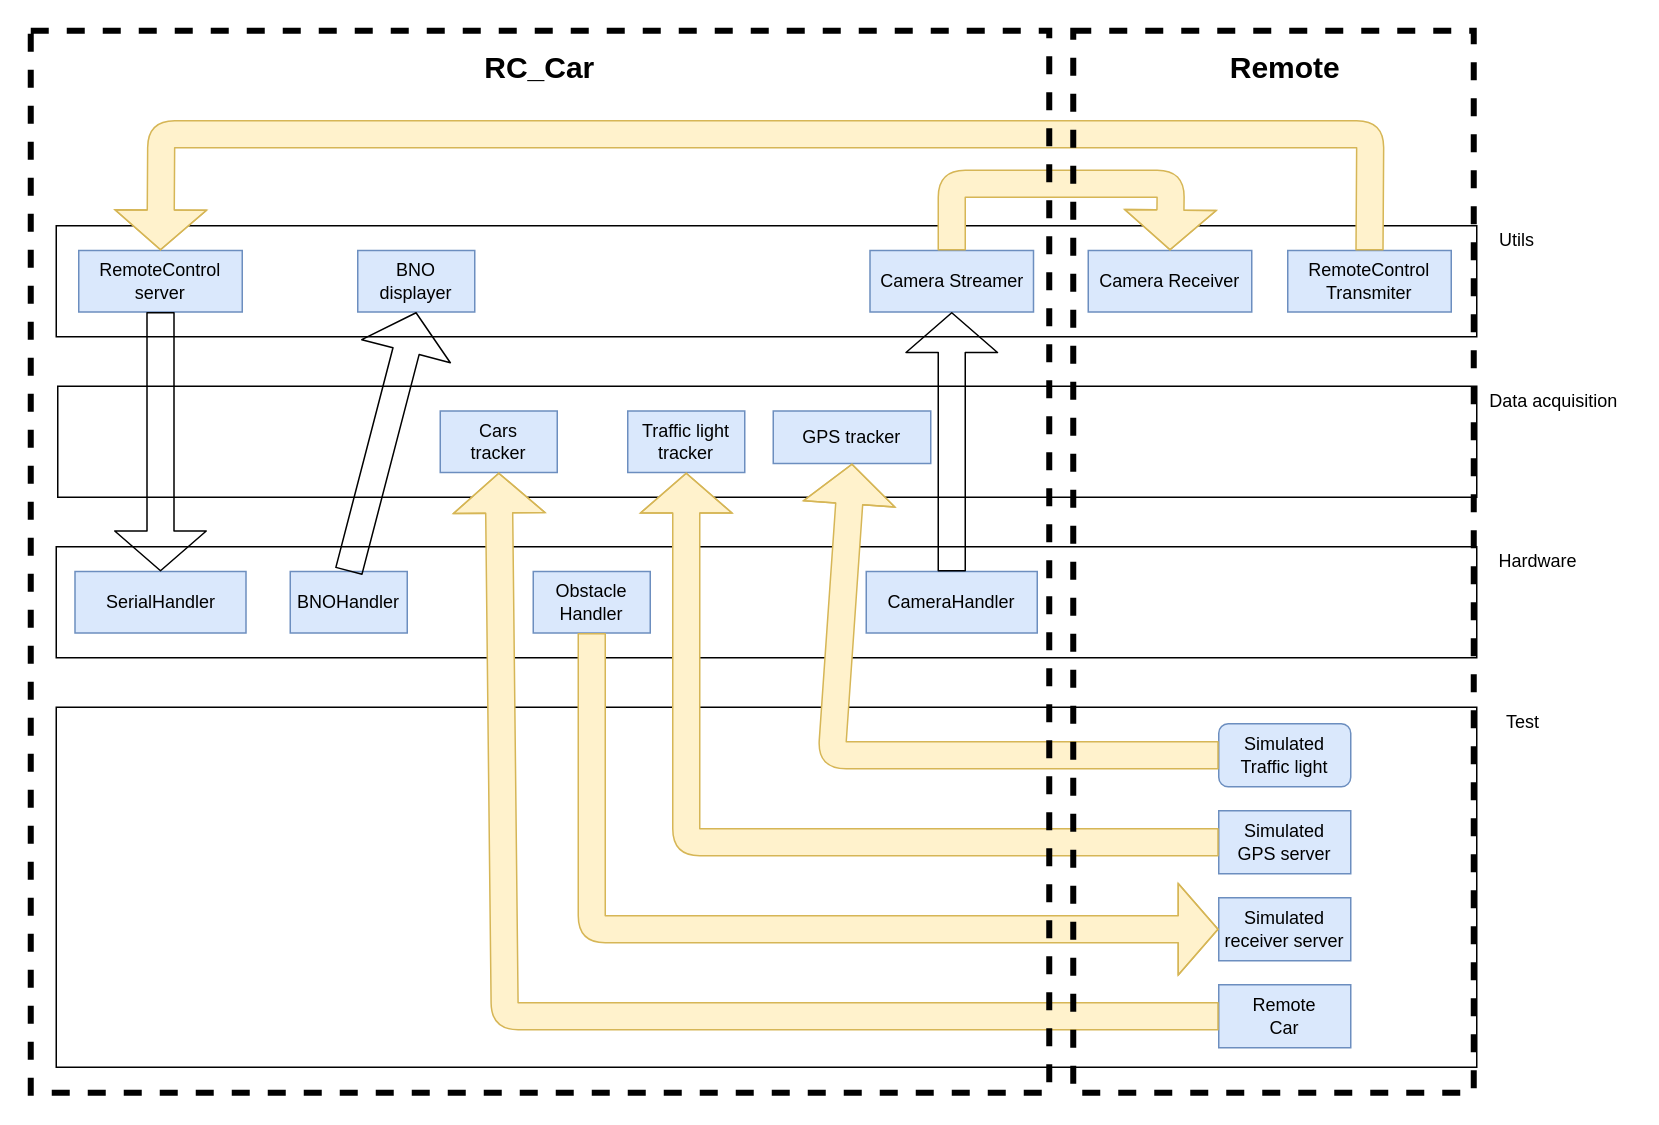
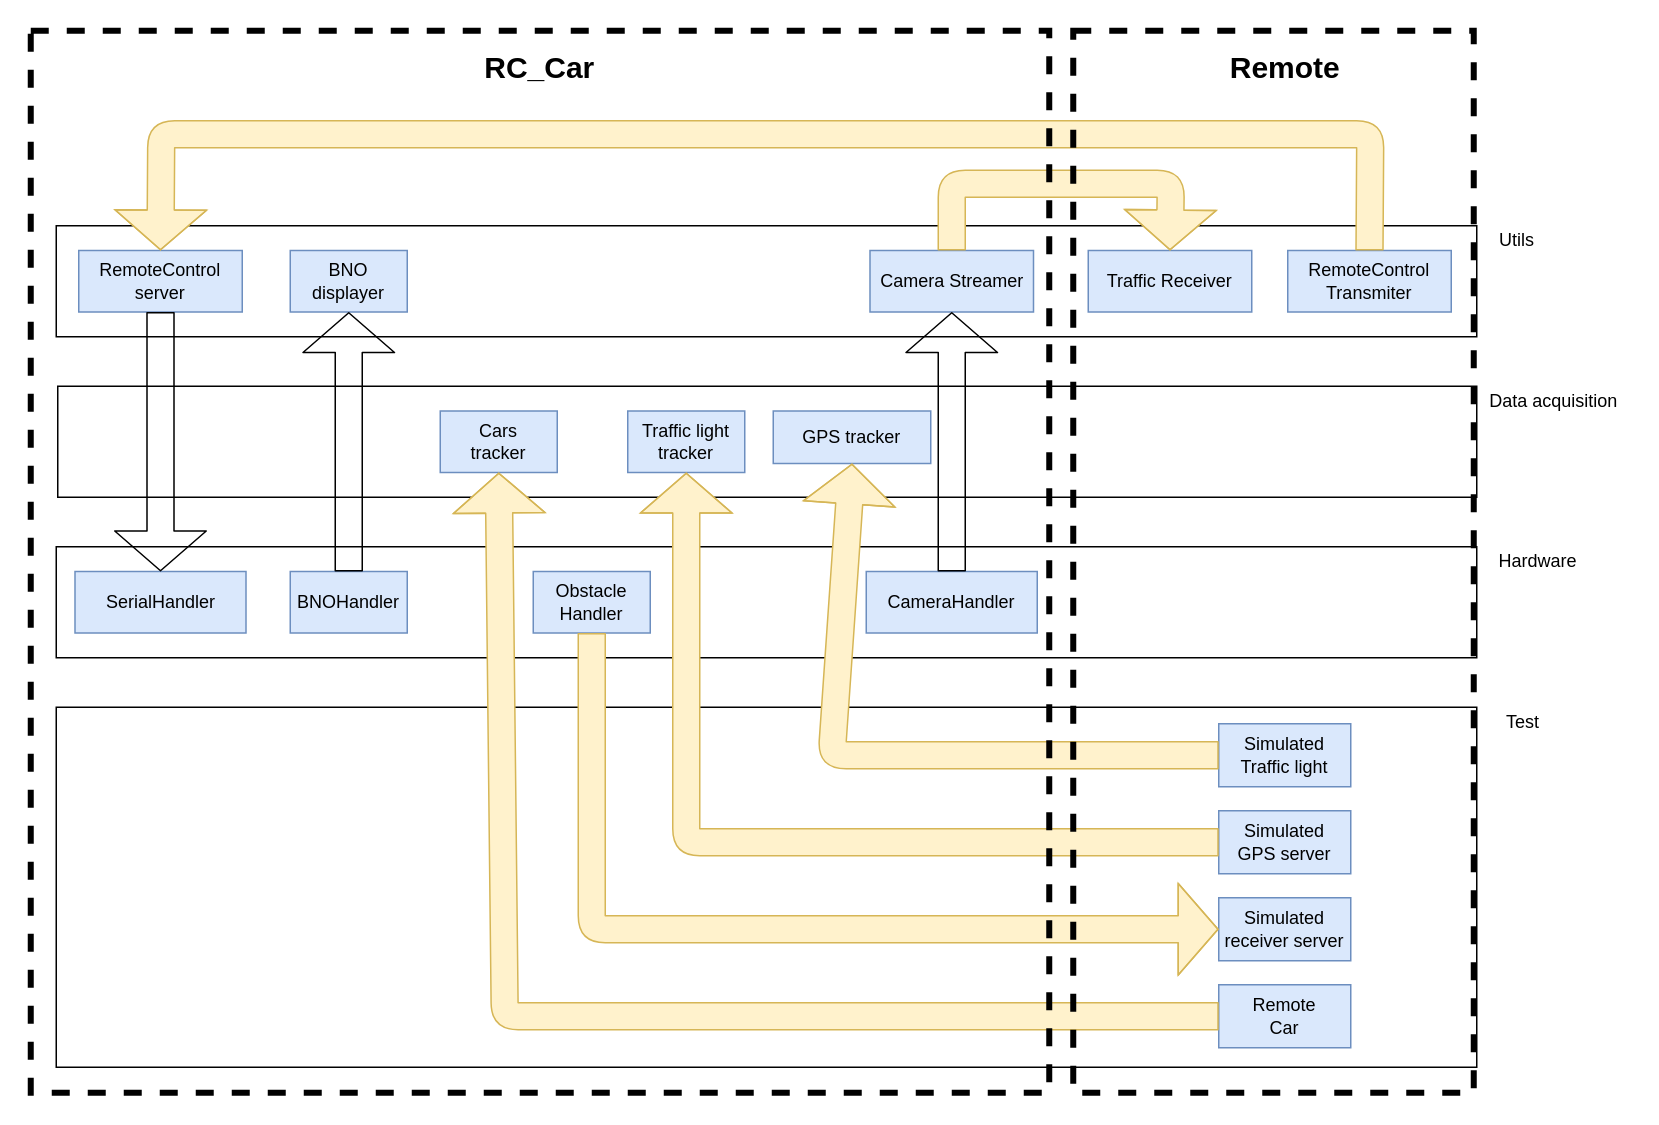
node "BNO displayer": moved (416, 281) -> (349, 281)
node "Camera Receiver": label "Camera Receiver" -> "Traffic Receiver"
node "Simulated Traffic light": shape rounded rectangle -> rectangle
